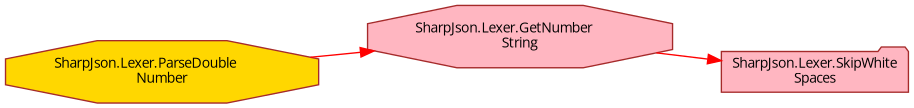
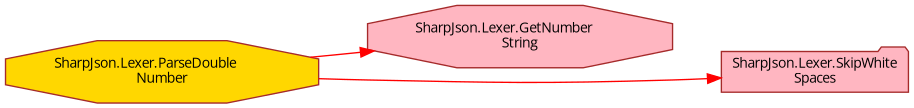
edge "SharpJson.Lexer.GetNumber String" -> "SharpJson.Lexer.SkipWhite Spaces": now "SharpJson.Lexer.ParseDouble Number" -> "SharpJson.Lexer.SkipWhite Spaces"
